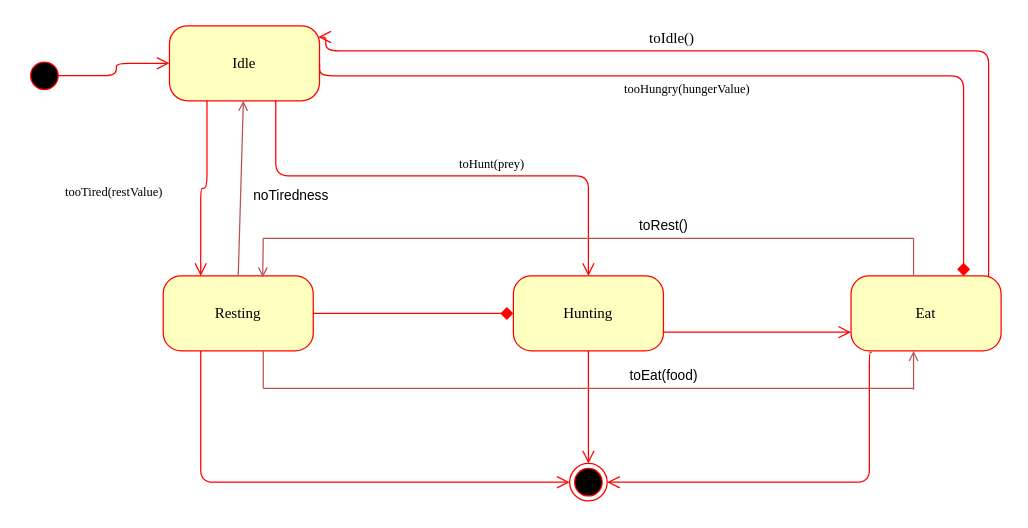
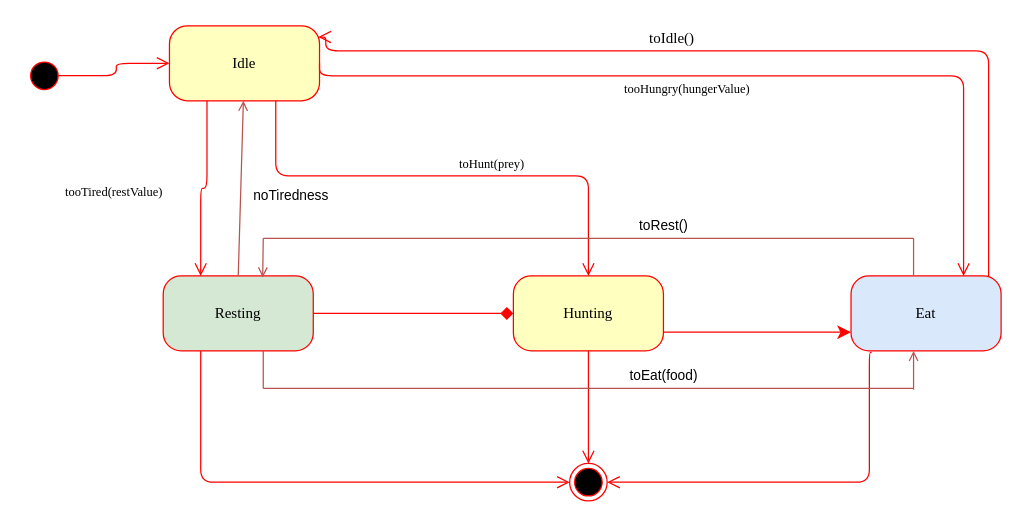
edge "Idle" -> "Eat": arrowhead diamond -> open
node "Resting": fillcolor #ffffc0 -> #d5e8d4
node "Eat": fillcolor #ffffc0 -> #dae8fc
edge "Hunting" -> "Eat": arrowhead open -> classic
